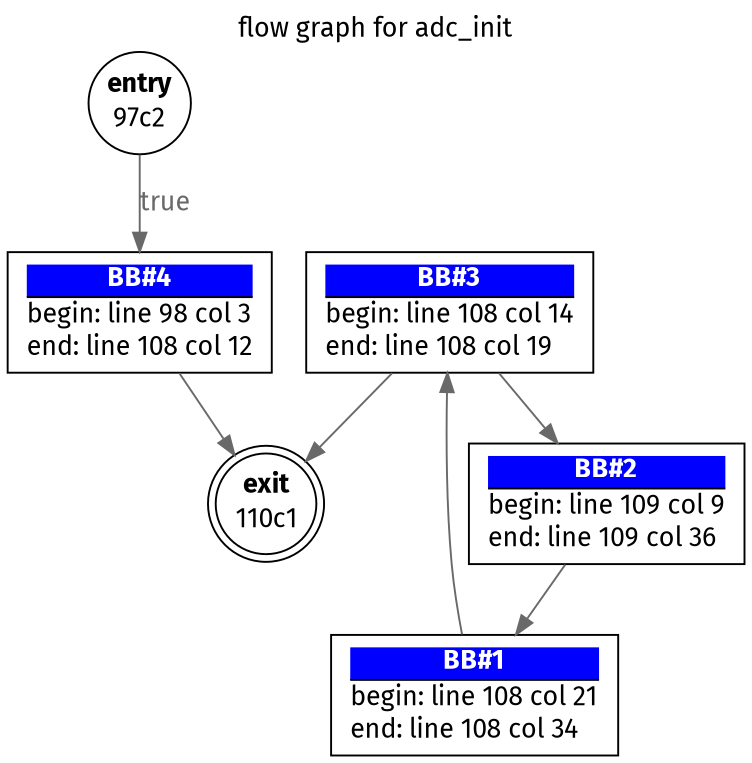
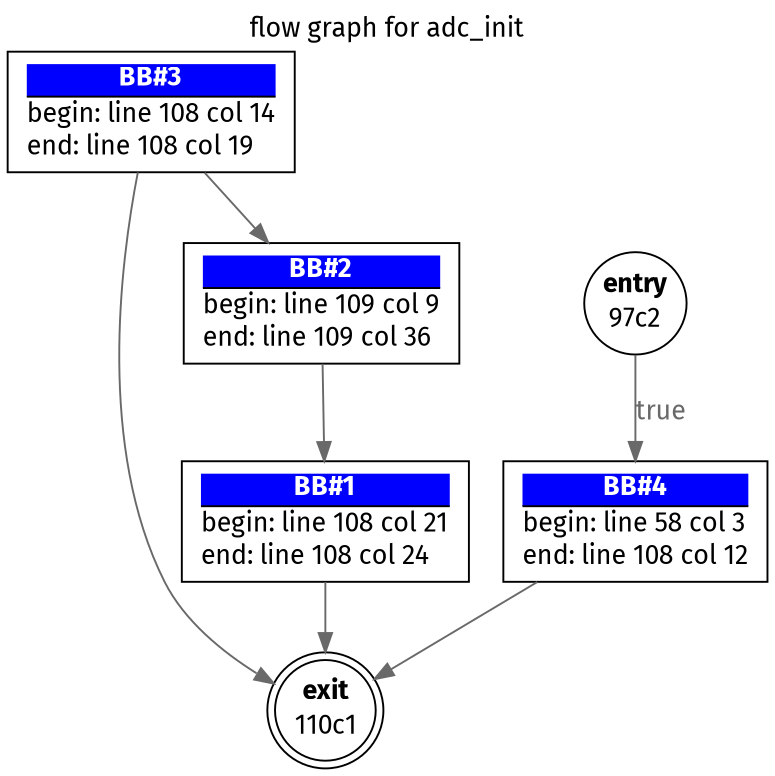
node "BB#4": text "begin: line 98 col 3" -> "begin: line 58 col 3"
edge "BB#1" -> "BB#3": now "BB#1" -> "exit"
node "BB#1": text "end: line 108 col 34" -> "end: line 108 col 24"
